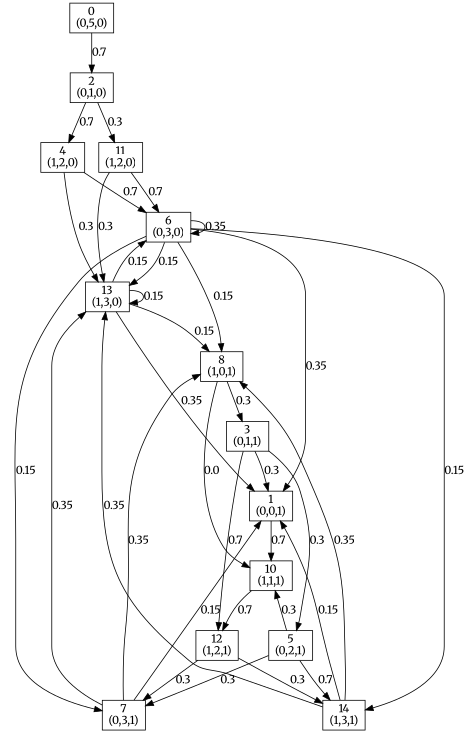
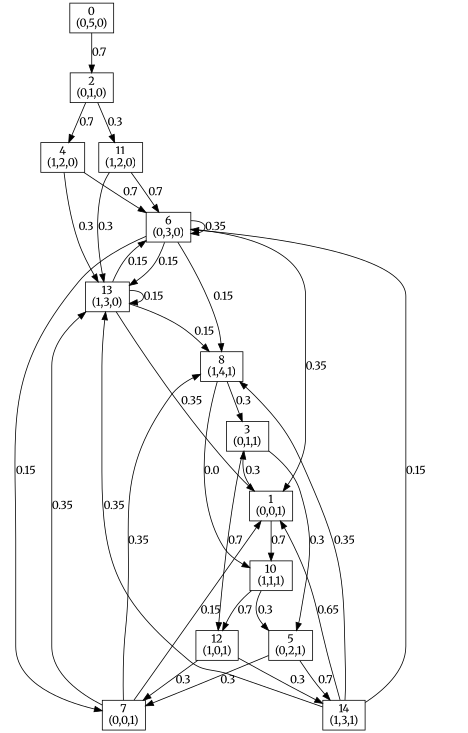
node "8 (1,0,1)": label "8 (1,0,1)" -> "8 (1,4,1)"
edge "6 (0,3,0)" -> "14 (1,3,1)": reversed
edge "3 (0,1,1)" -> "1 (0,0,1)": reversed
edge "14 (1,3,1)" -> "1 (0,0,1)": label "0.15" -> "0.65"
edge "5 (0,2,1)" -> "10 (1,1,1)": reversed
node "12 (1,2,1)": label "12 (1,2,1)" -> "12 (1,0,1)"
node "7 (0,3,1)": label "7 (0,3,1)" -> "7 (0,0,1)"
